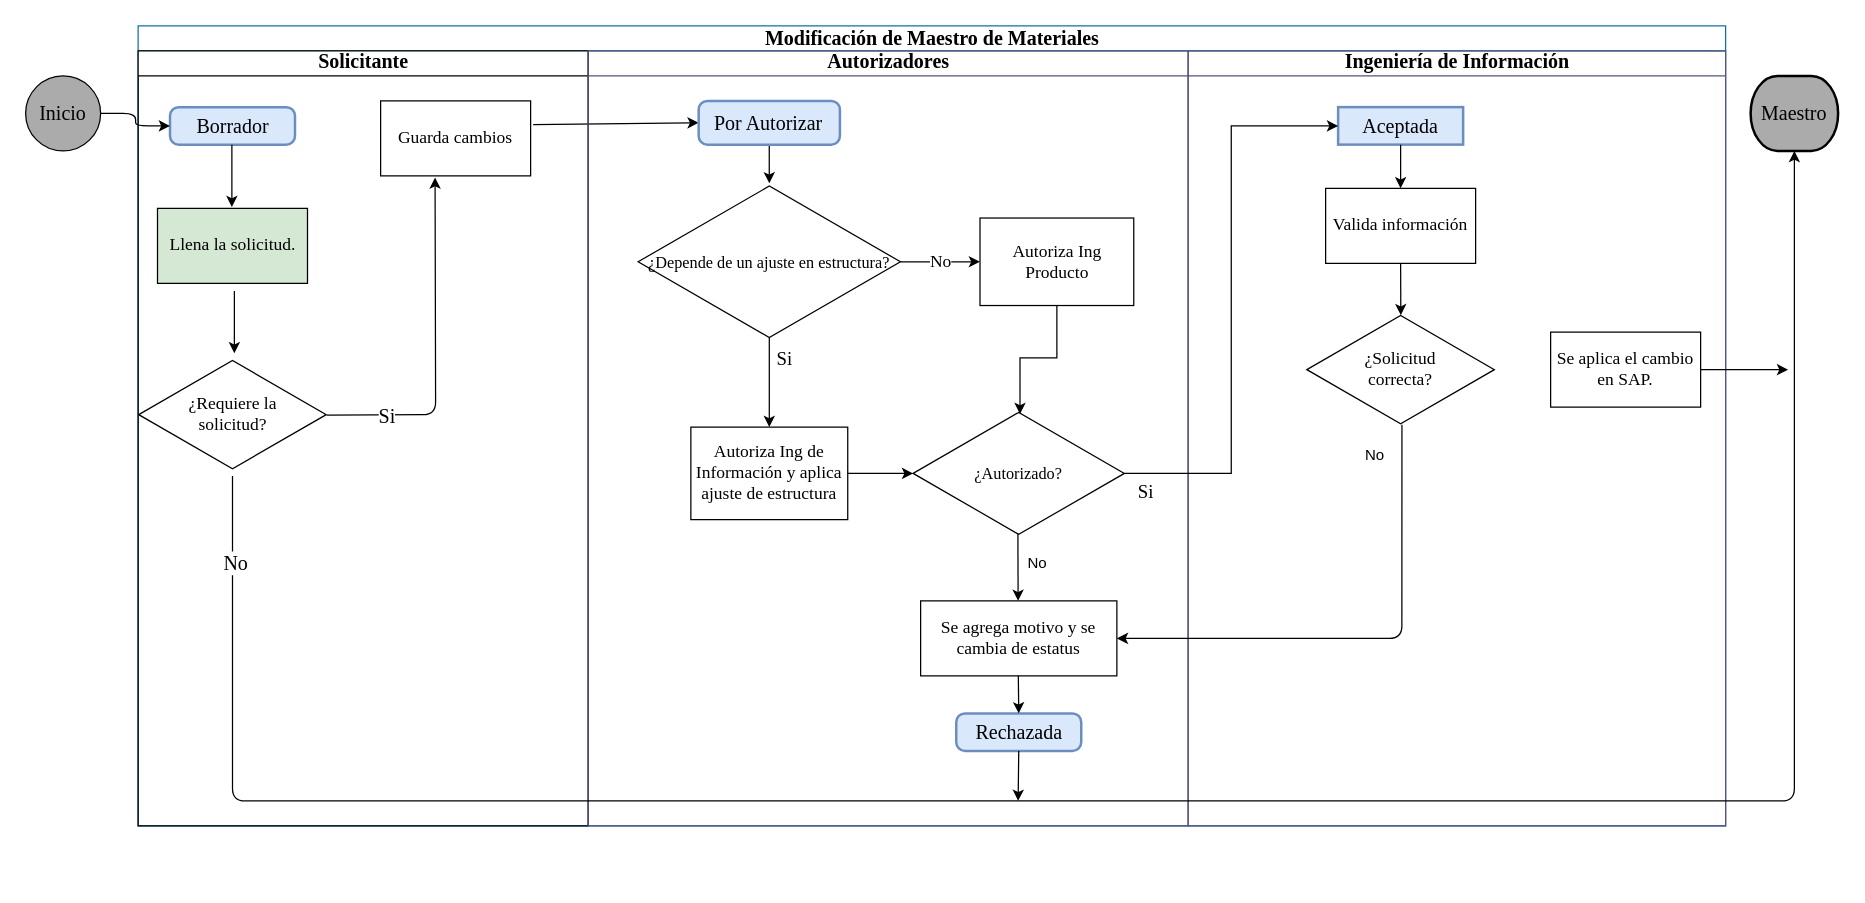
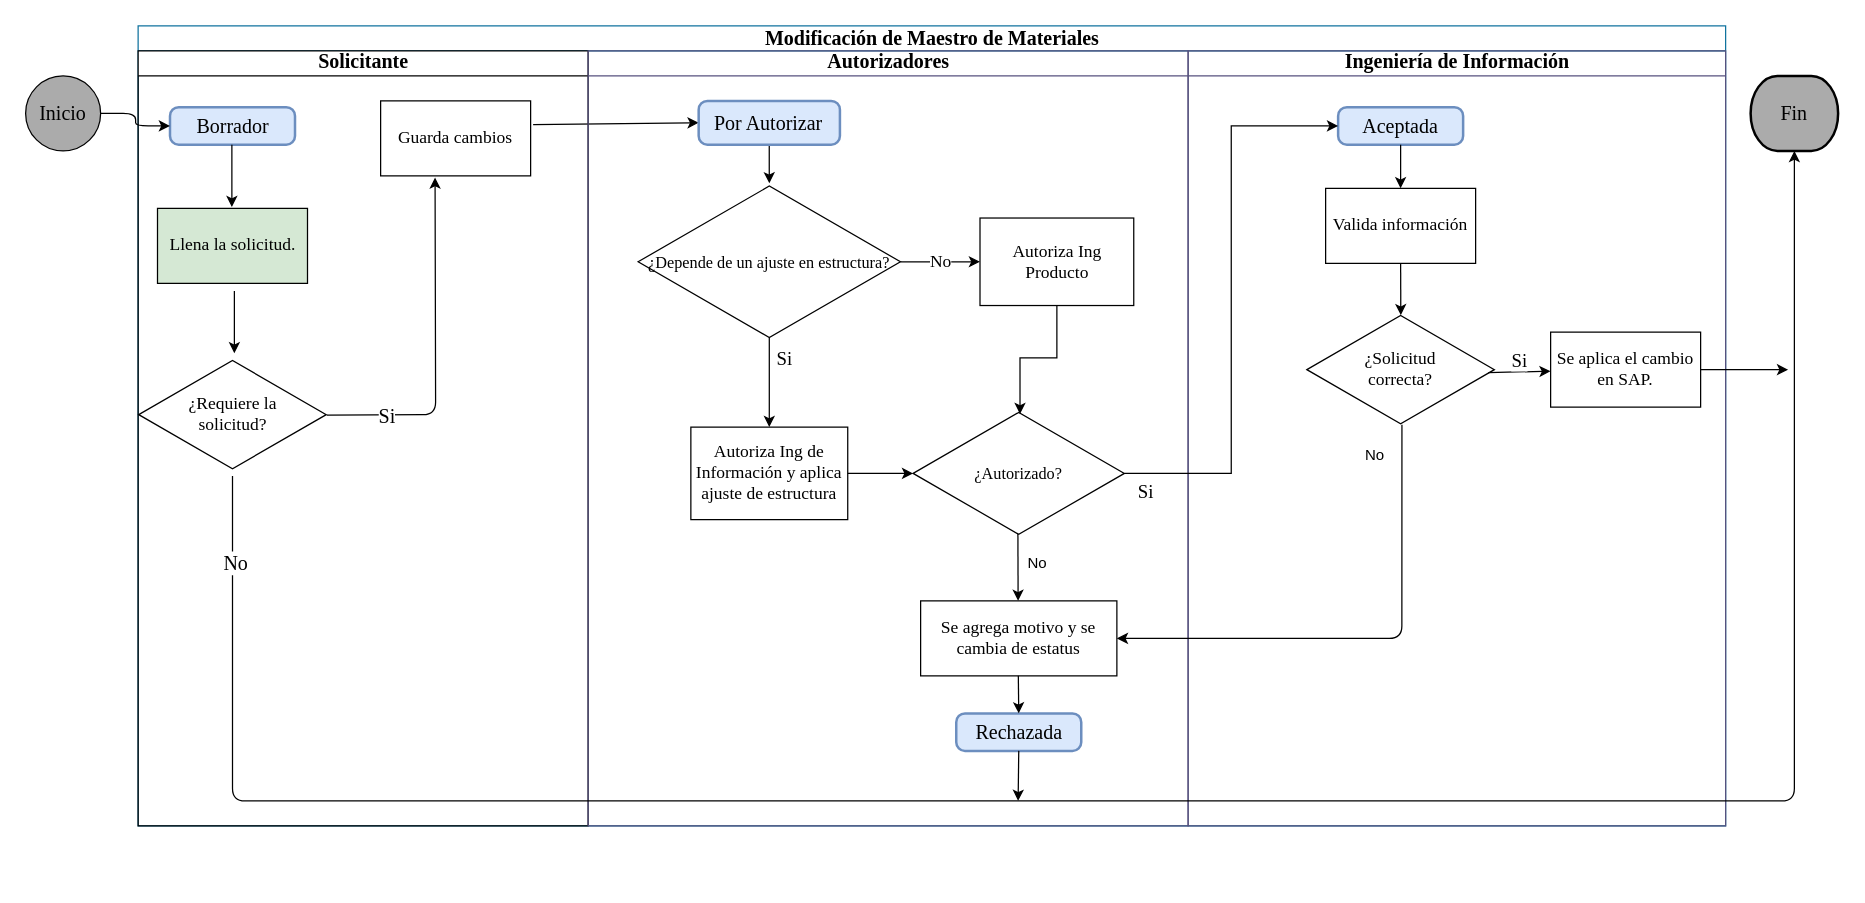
node "Maestro": label "Maestro" -> "Fin"
node "Aceptada": shape rectangle -> rounded rectangle
edge "¿Solicitud correcta?" -> "Se aplica el cambio en SAP.": added, label "Si"
